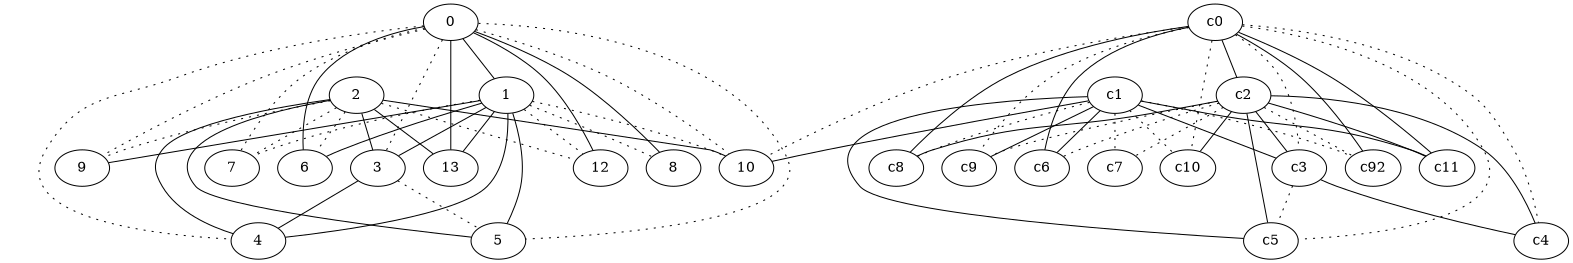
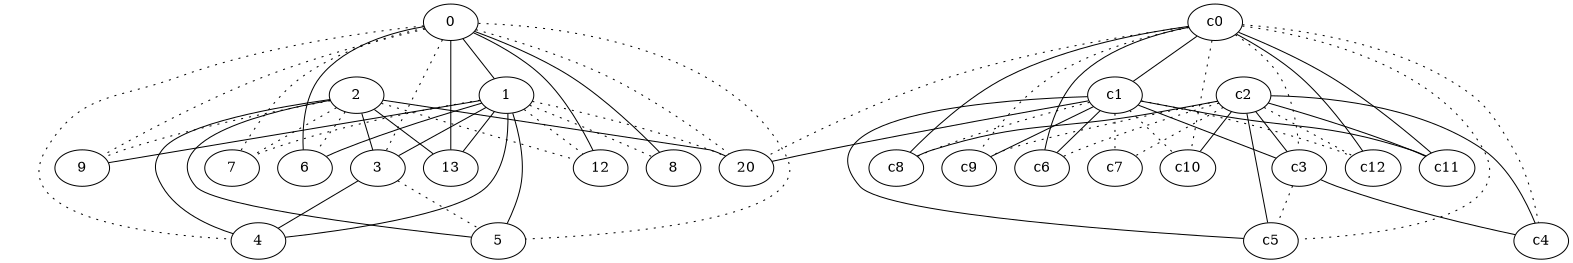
edge "c0" -- "c2": now "c0" -- "c1"
node "10": label "10" -> "20"
node "c92": label "c92" -> "c12"
